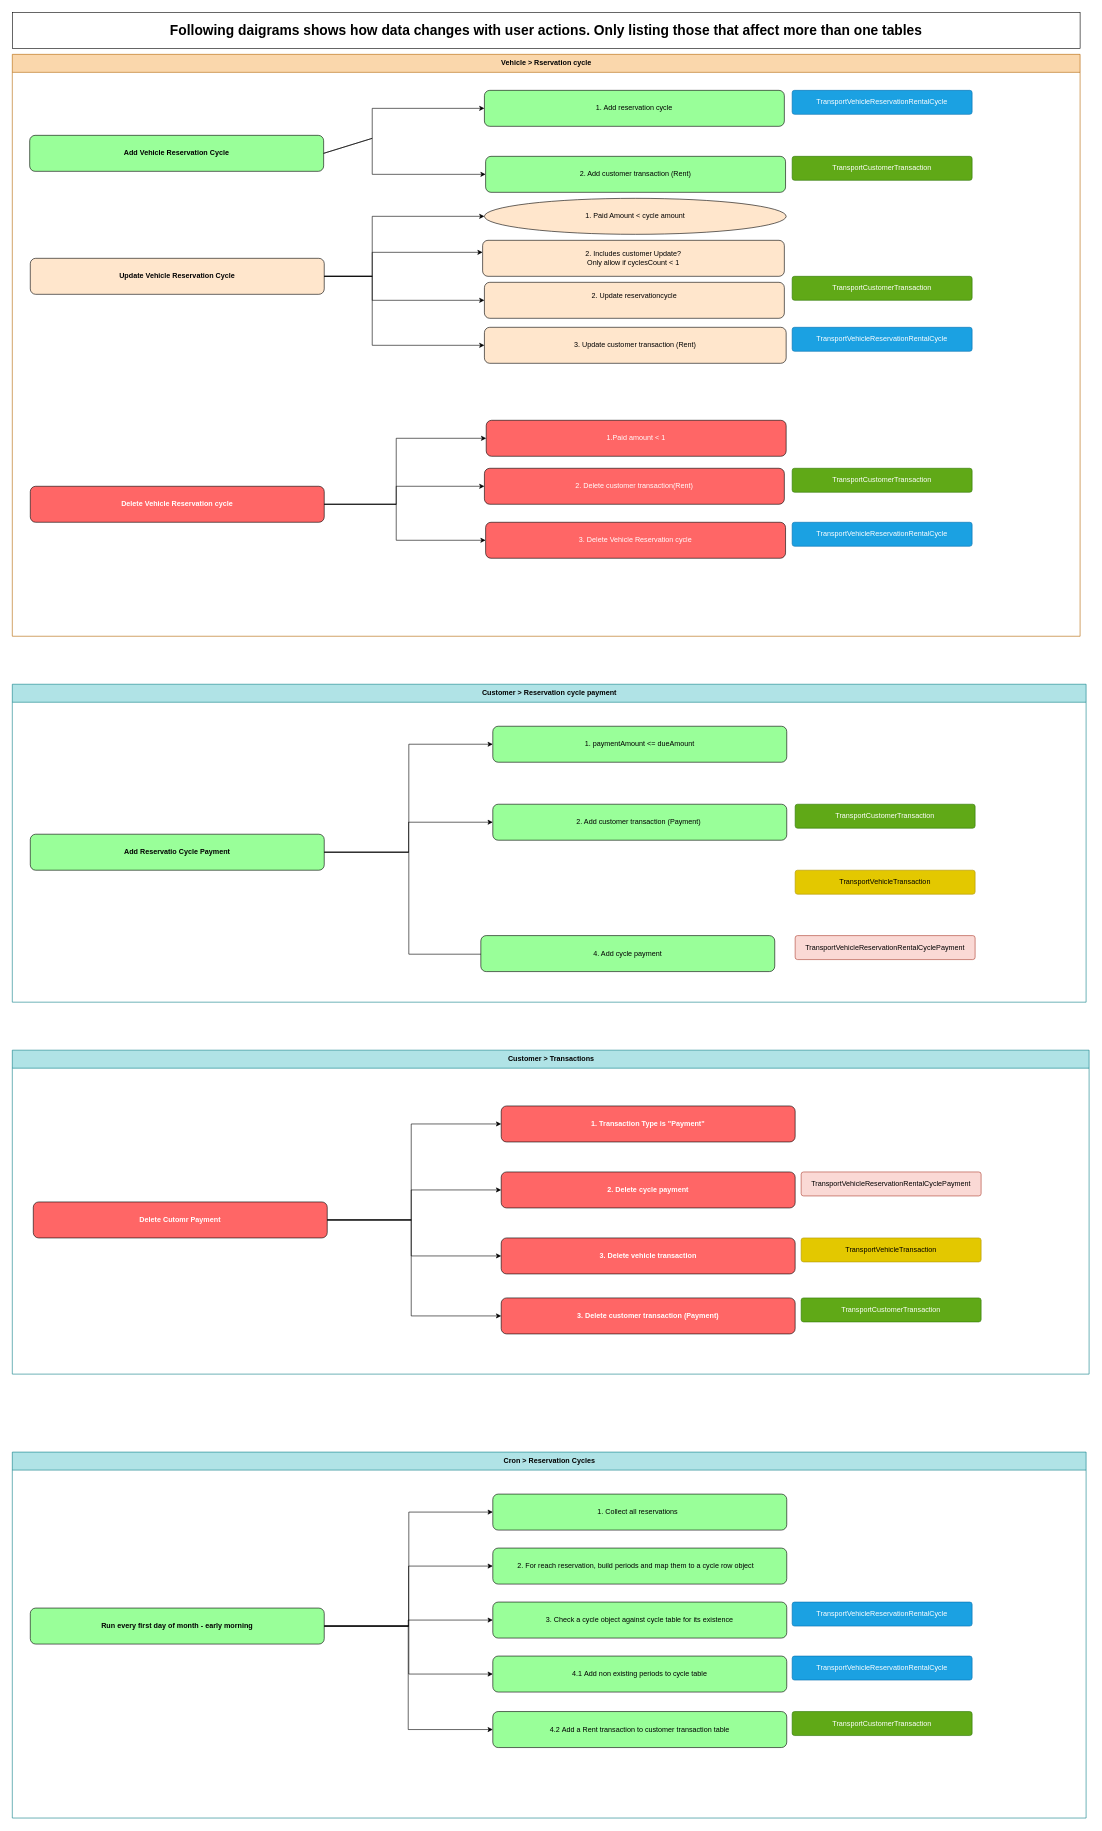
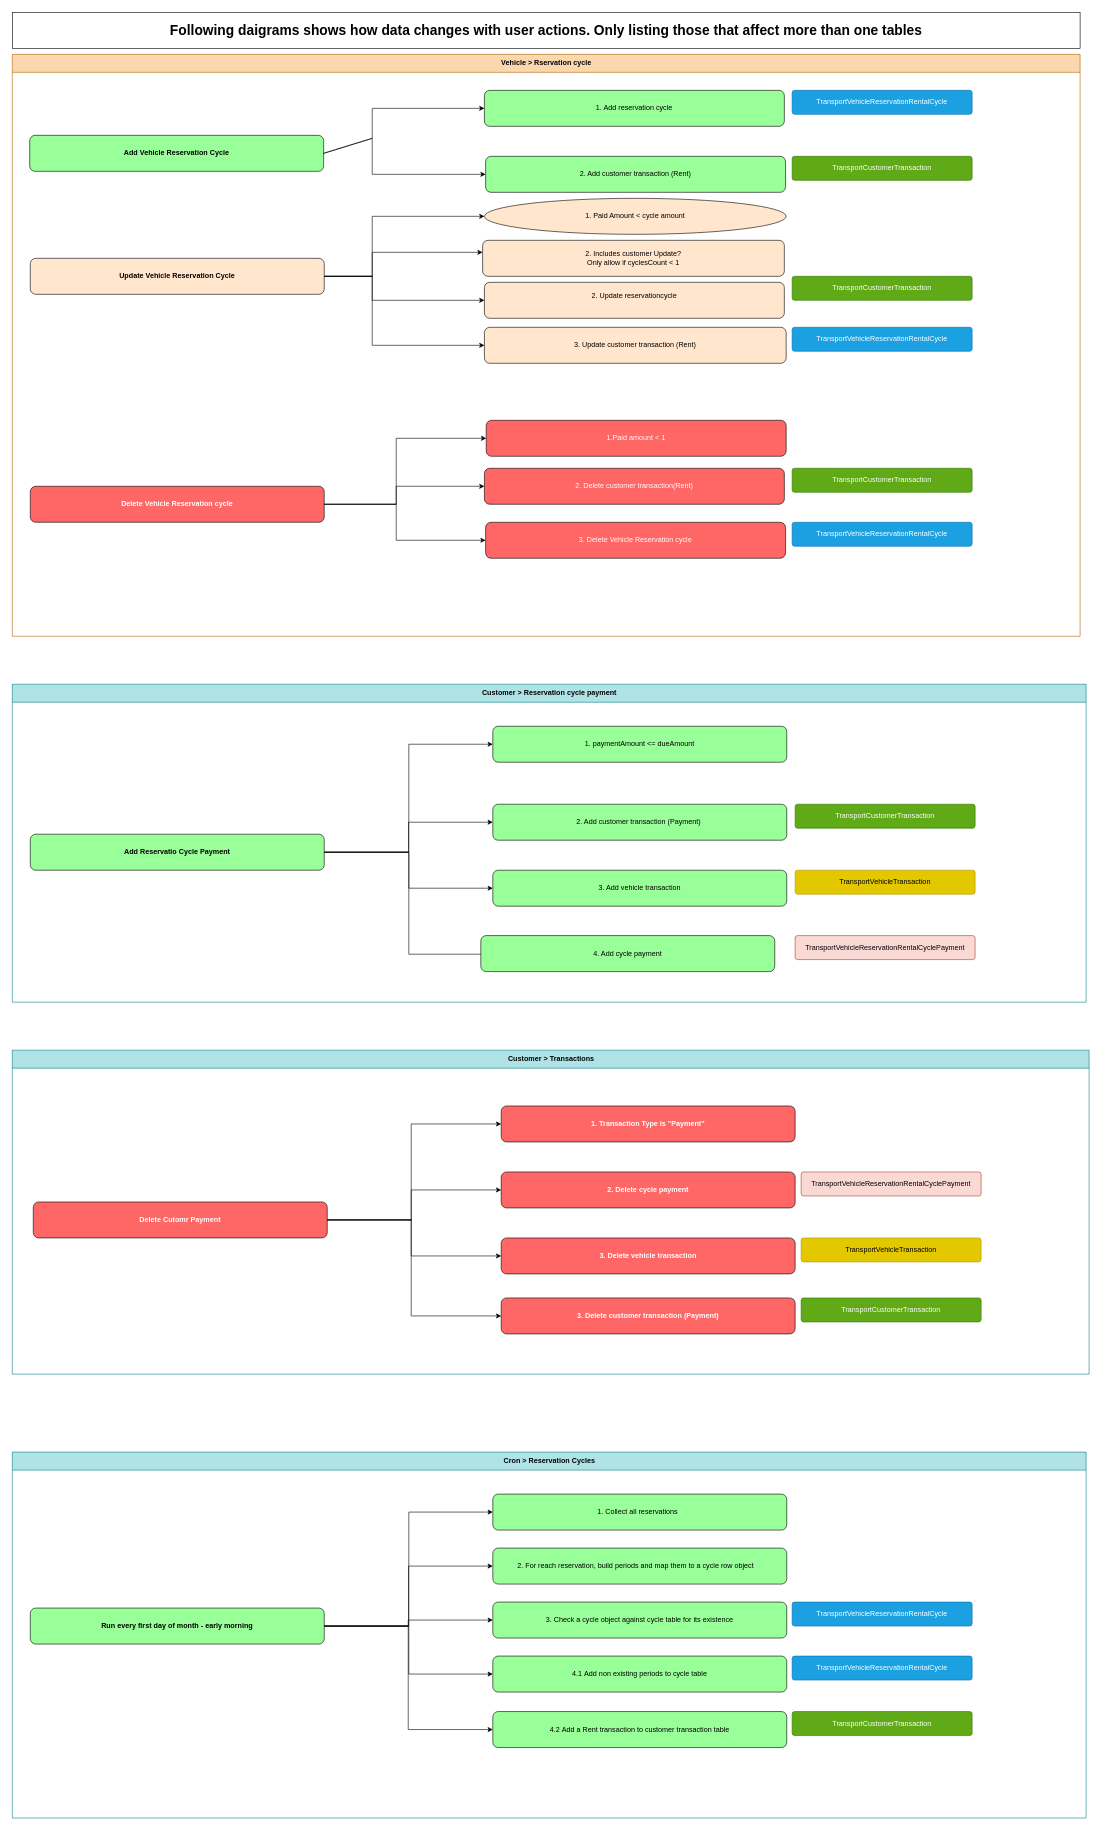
edge "Add Reservatio Cycle Payment" -> "3. Add vehicle transaction": added
node "3. Add vehicle transaction": added
